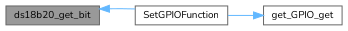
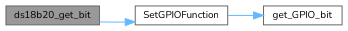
edge "SetGPIOFunction" -> "ds18b20_get_bit": reversed
node "get_GPIO_get": label "get_GPIO_get" -> "get_GPIO_bit"
